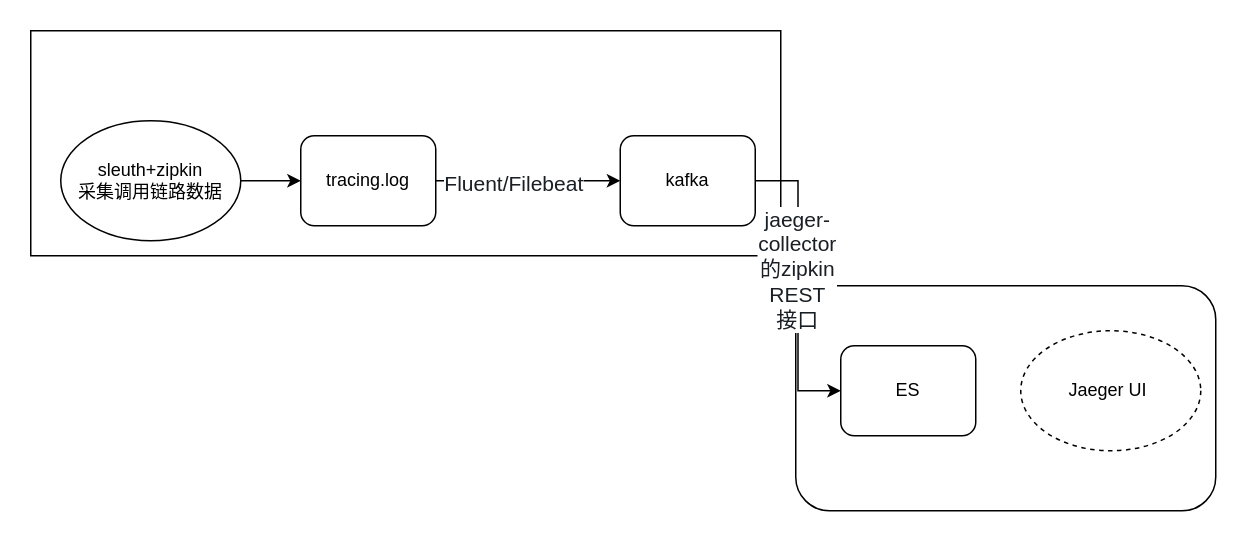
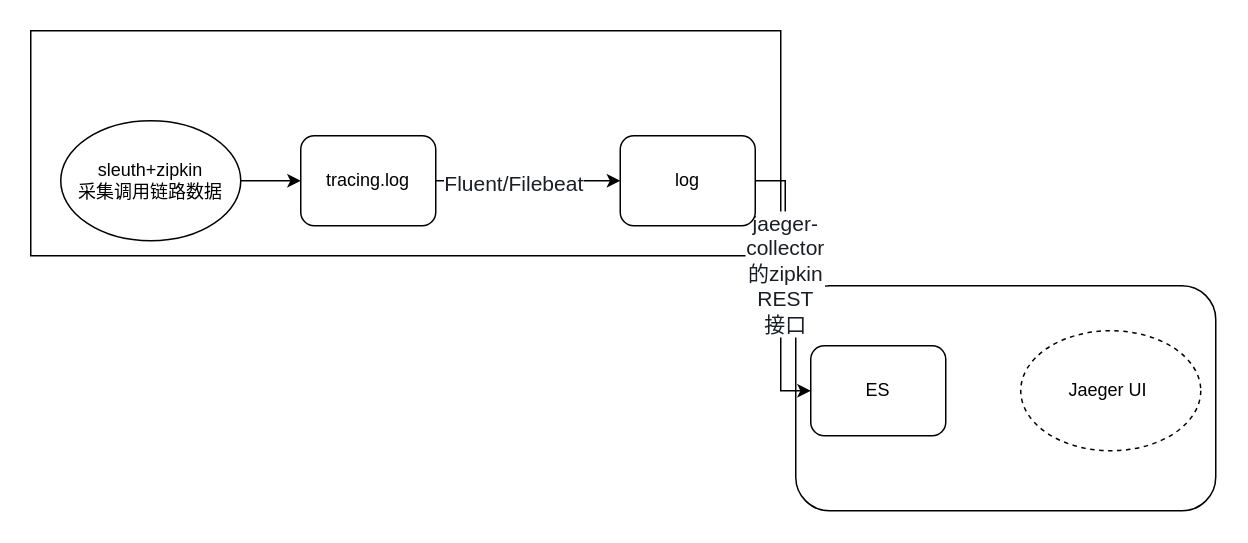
node "kafka": label "kafka" -> "log"
node "ES": moved (908, 391) -> (878, 391)
